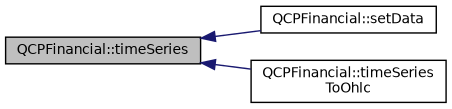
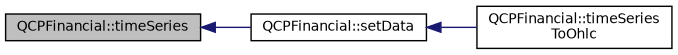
edge "QCPFinancial::timeSeries ToOhlc" -> "QCPFinancial::timeSeries": now "QCPFinancial::timeSeries ToOhlc" -> "QCPFinancial::setData"
